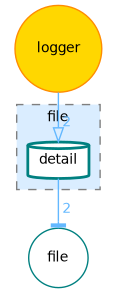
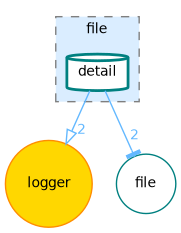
edge "logger" -> "detail": reversed
